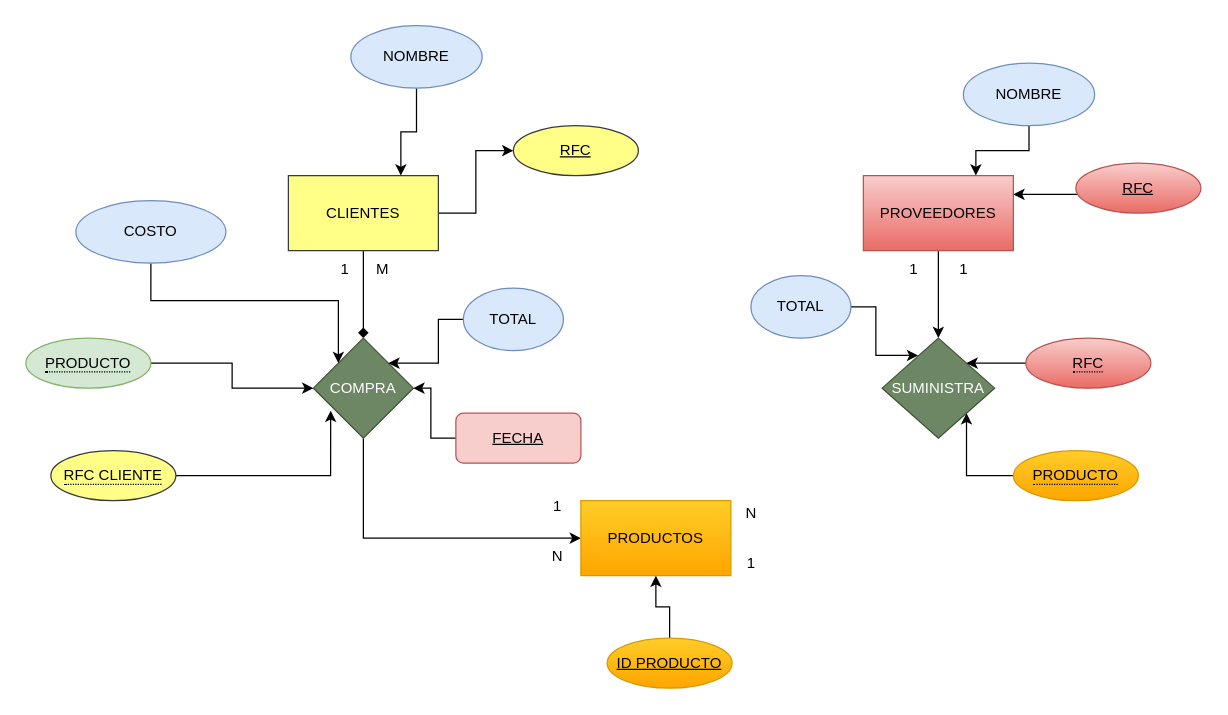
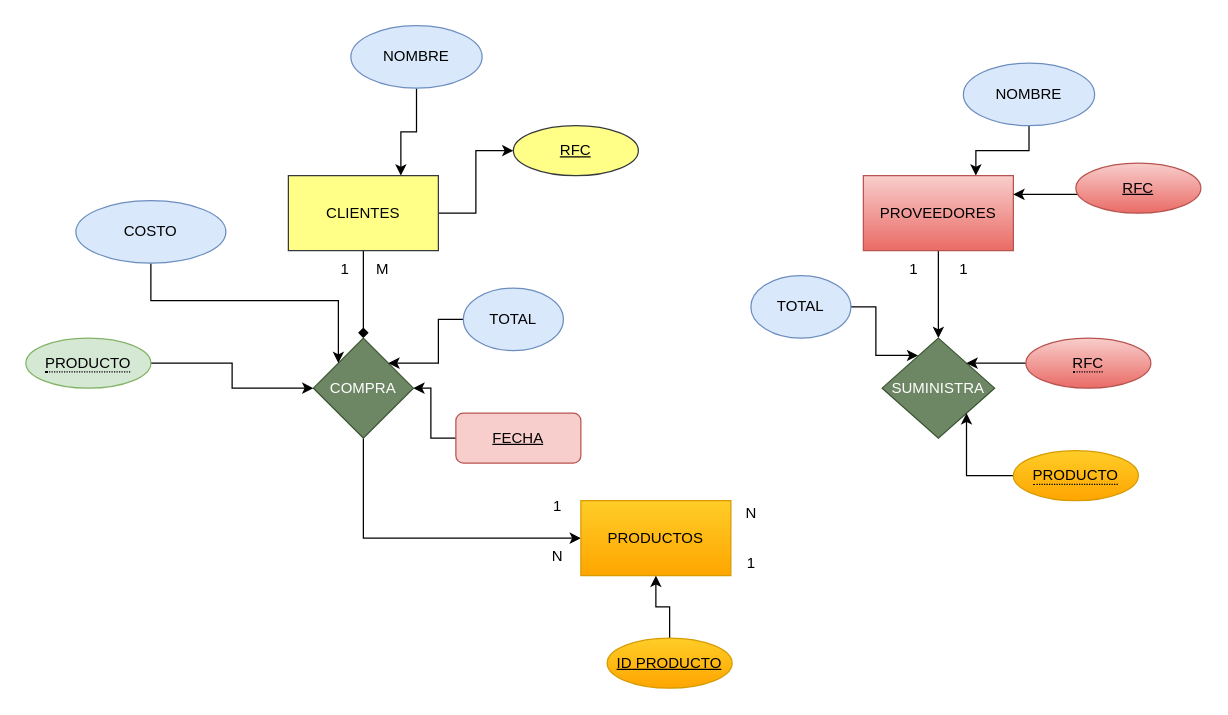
node "RFC CLIENTE": removed
edge "RFC CLIENTE" -> "COMPRA": removed
